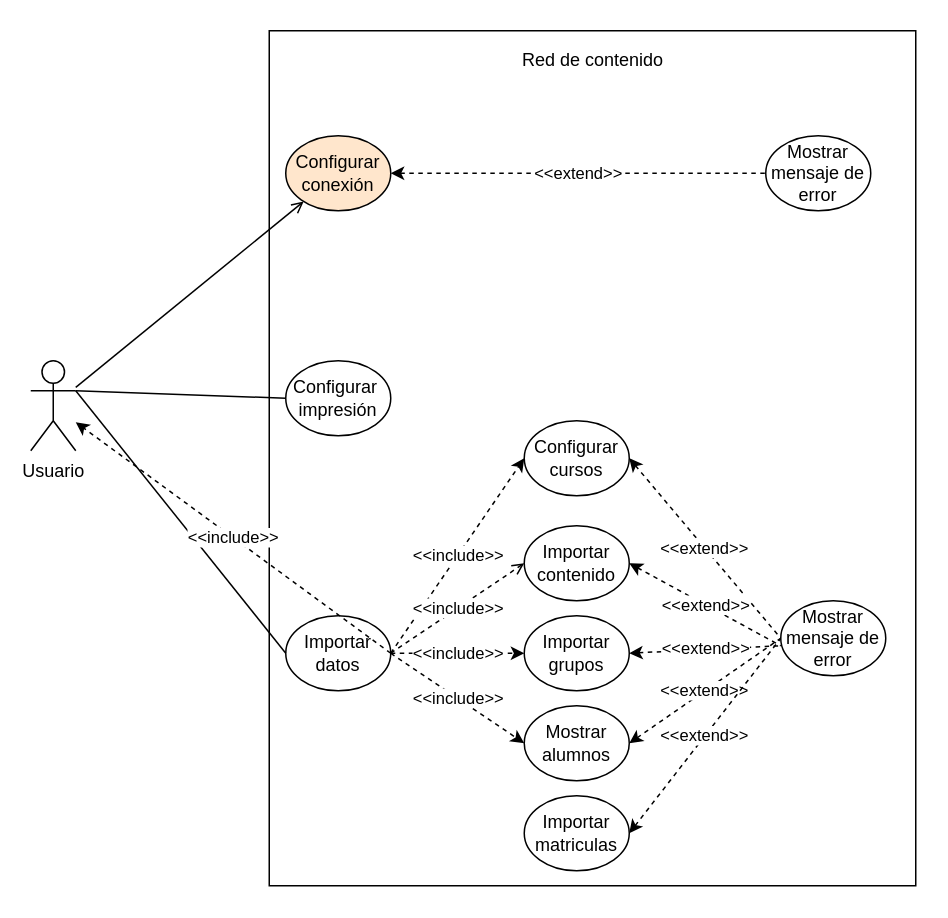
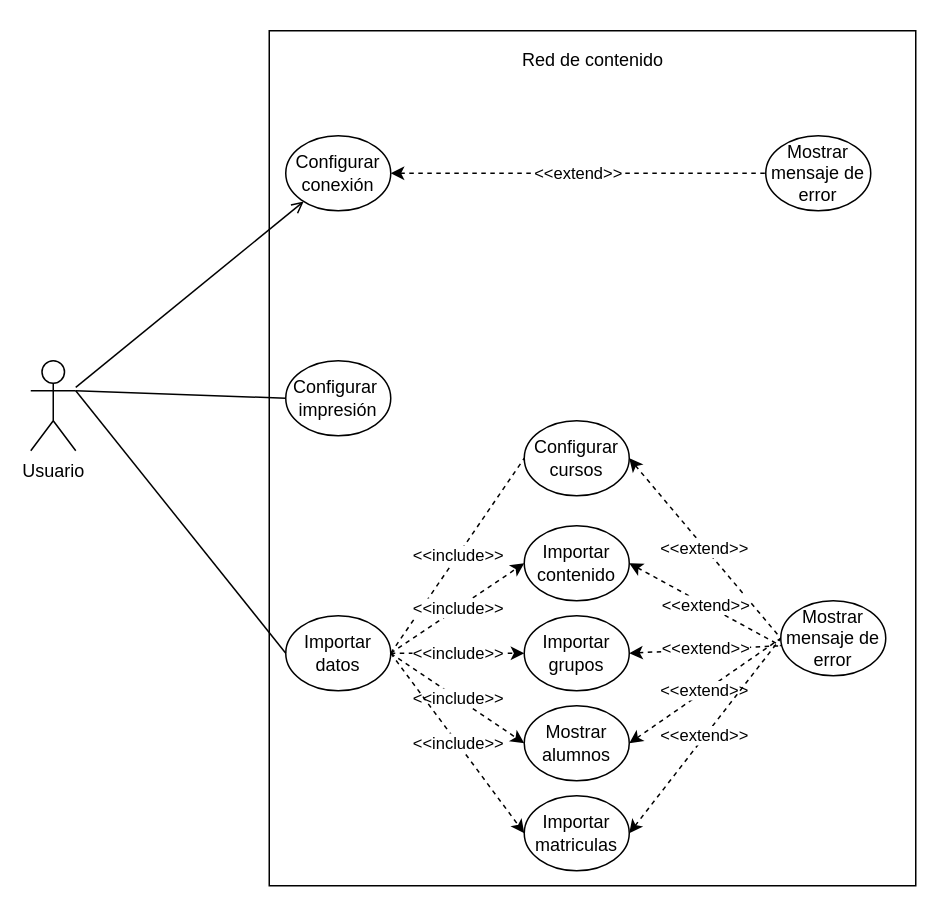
node "Configurar conexión": fillcolor #ffe6cc -> #ffffff
edge "Importar datos" -> "Configurar cursos": arrowhead classic -> none
edge "Importar datos" -> "Importar contenido": arrowhead open -> classic
edge "Importar datos" -> "Usuario": now "Importar datos" -> "Importar matriculas"
